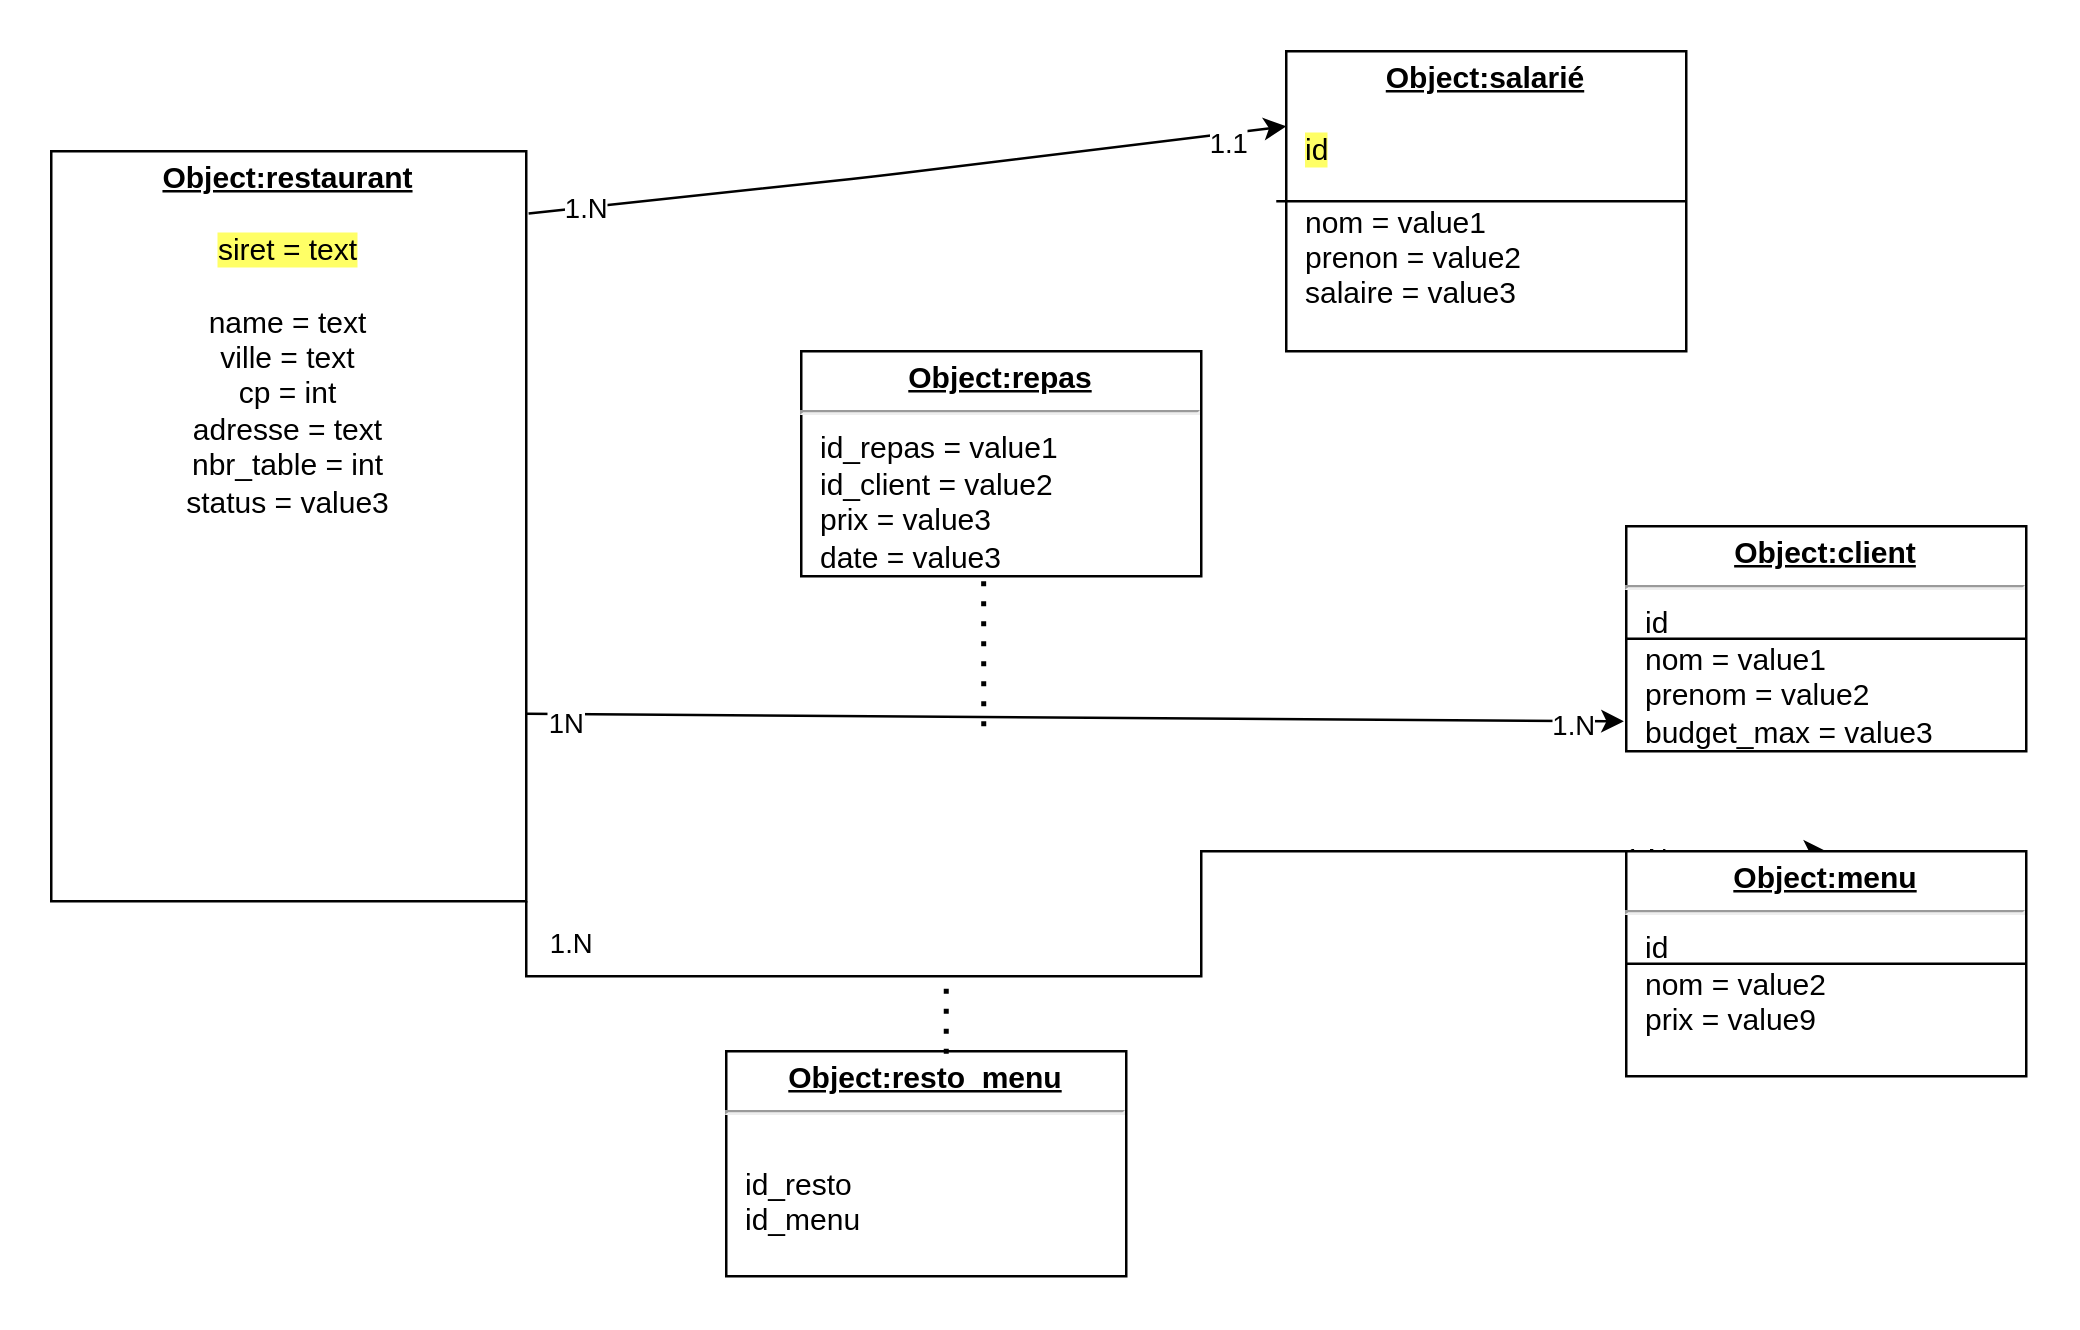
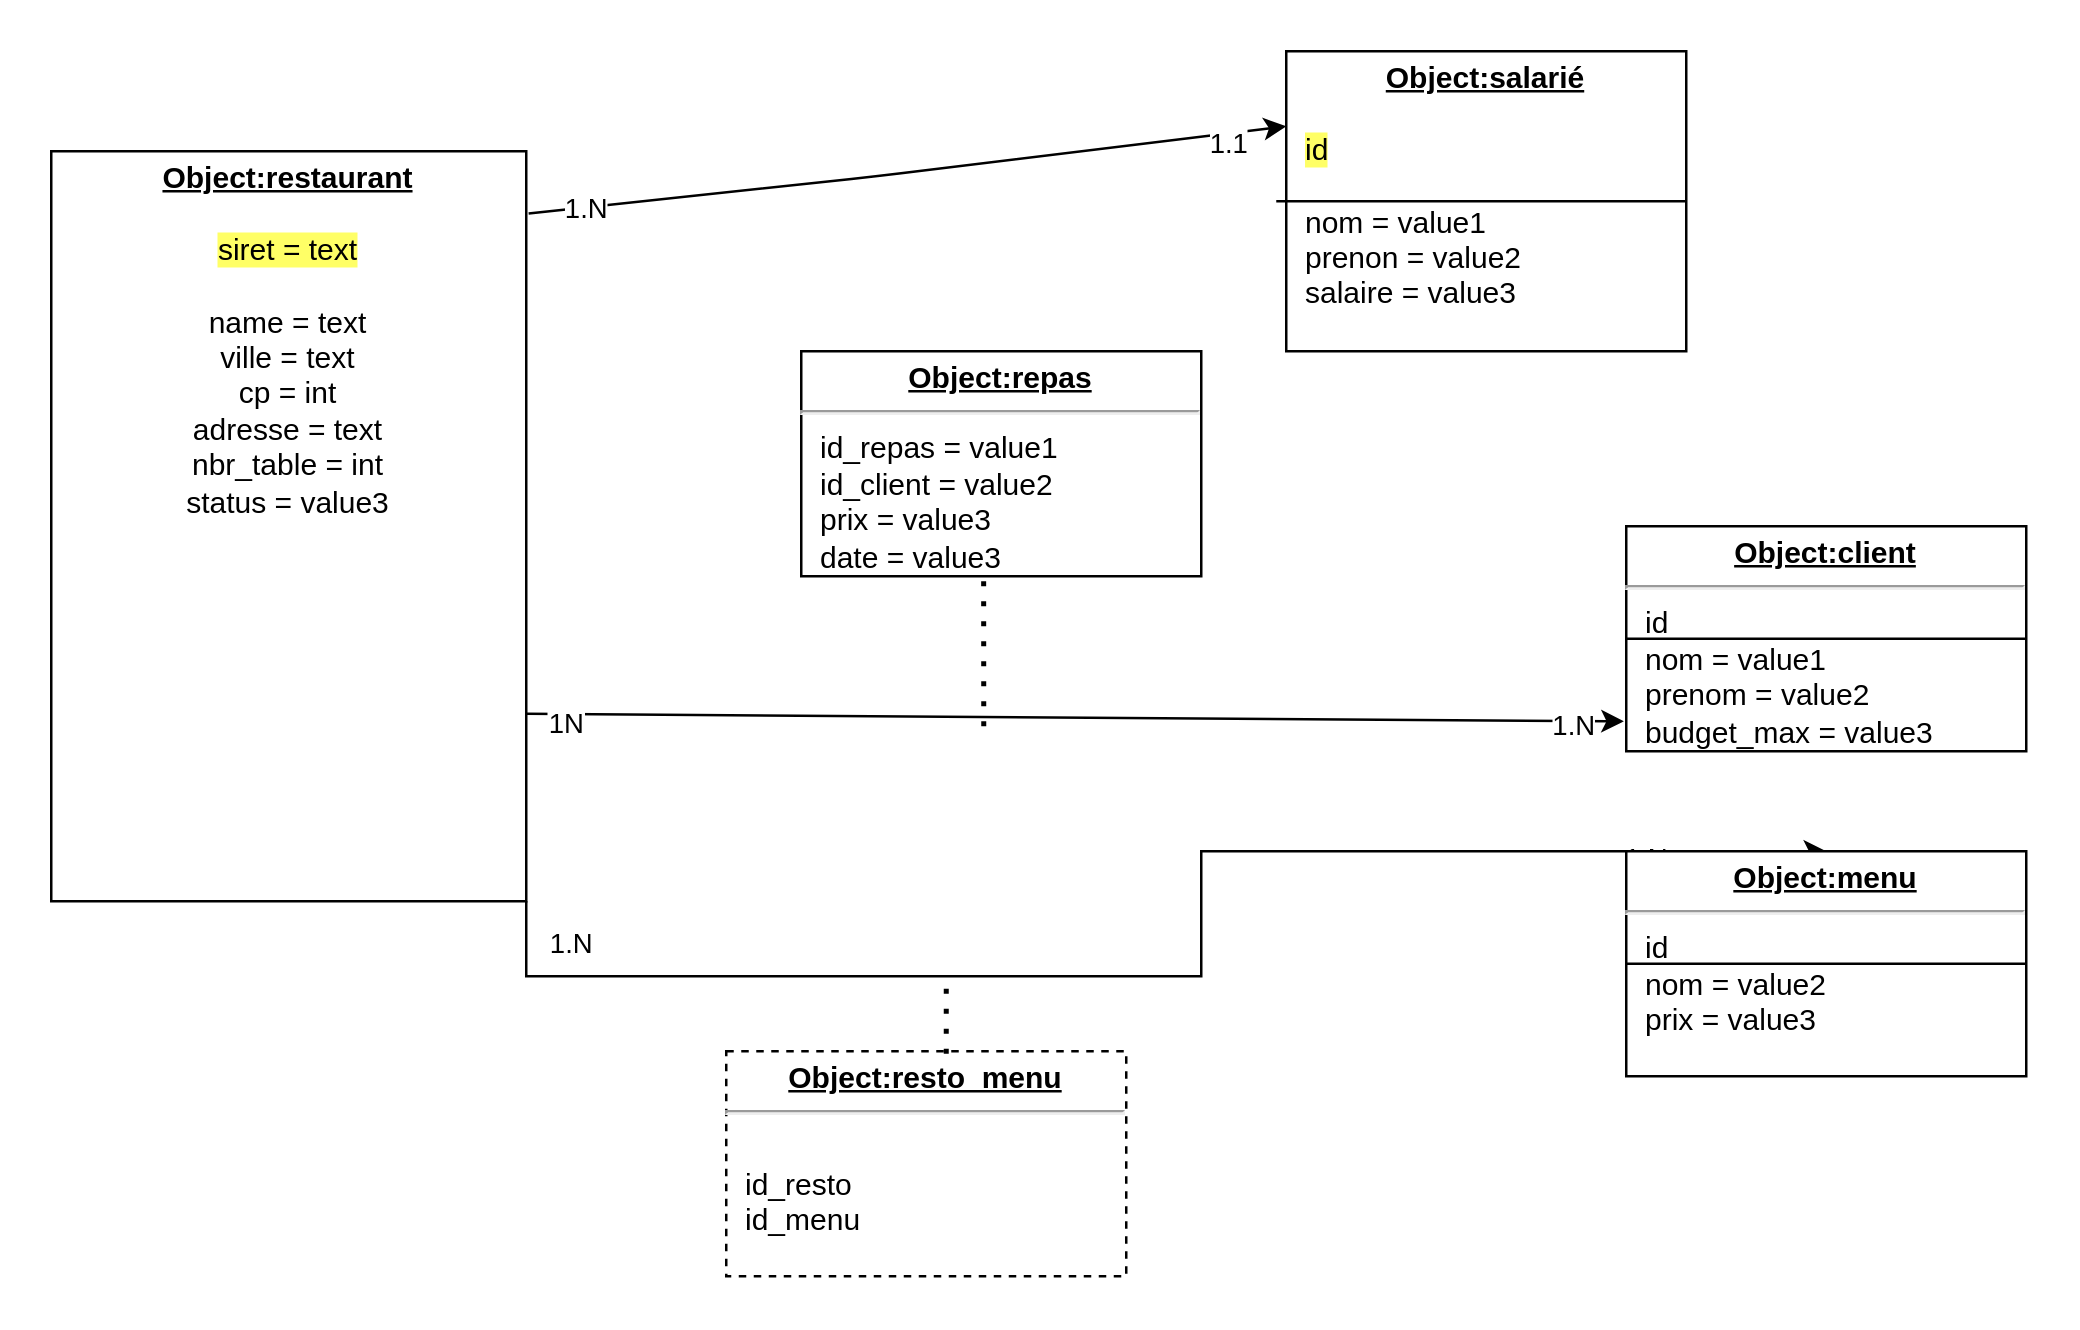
node "Object:menu id nom = value2 prix = value9": label "Object:menu id nom = value2 prix = value9" -> "Object:menu id nom = value2 prix = value3"
node "Object:resto_menu id_resto id_menu": style solid -> dashed
